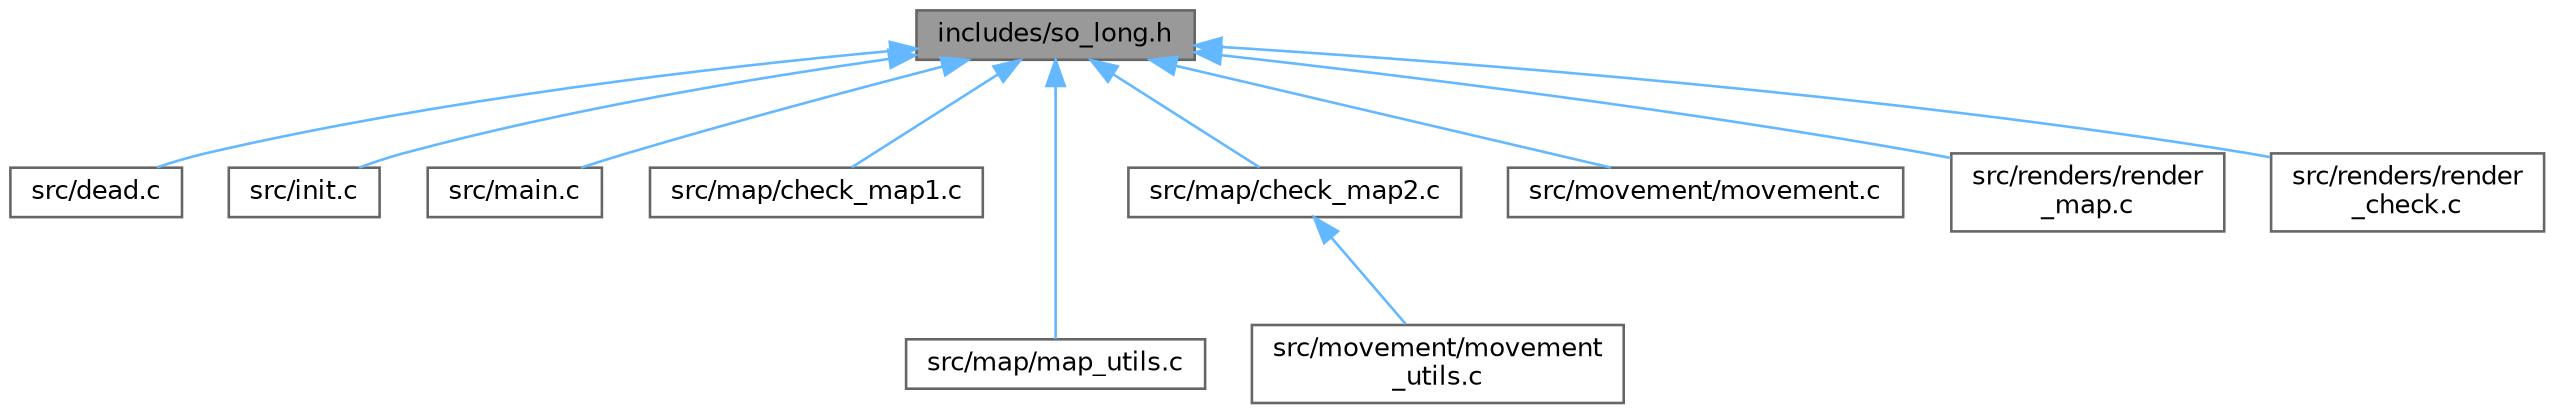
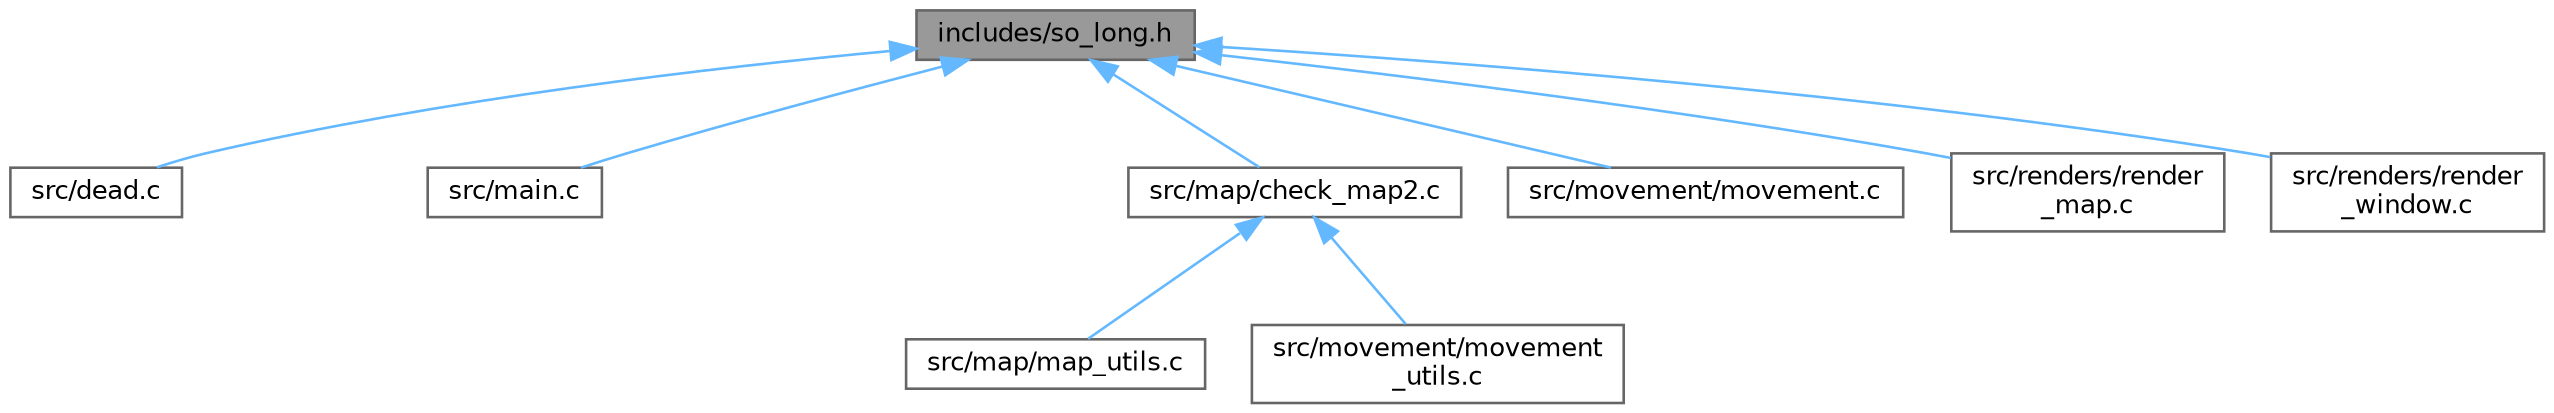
node "src/init.c": removed
node "src/map/check_map1.c": removed
node "src/renders/render _check.c": label "src/renders/render _check.c" -> "src/renders/render _window.c"
edge "src/map/map_utils.c" -> "includes/so_long.h": now "src/map/map_utils.c" -> "src/map/check_map2.c"
